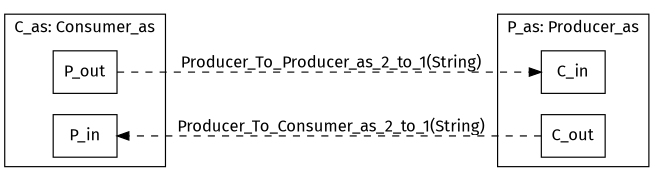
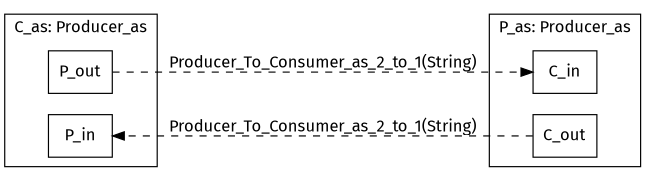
cluster "C_as: Consumer_as": label "C_as: Consumer_as" -> "C_as: Producer_as"
edge "P_out" -> "C_in": label "Producer_To_Producer_as_2_to_1(String)" -> "Producer_To_Consumer_as_2_to_1(String)"
